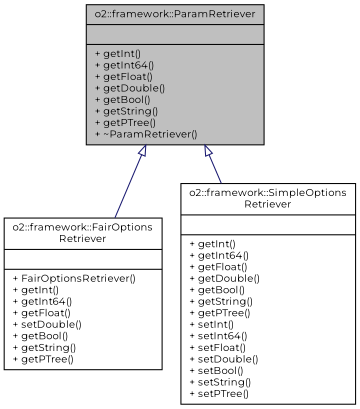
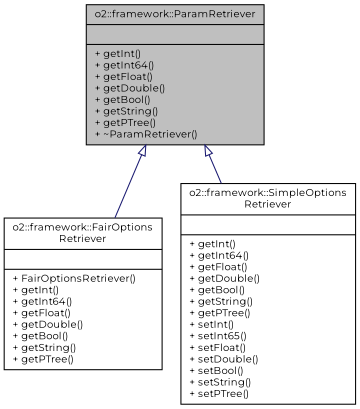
node "o2::framework::FairOptions": text "+ setDouble()" -> "+ getDouble()"
node "o2::framework::SimpleOptions": text "+ setInt64()" -> "+ setInt65()"
